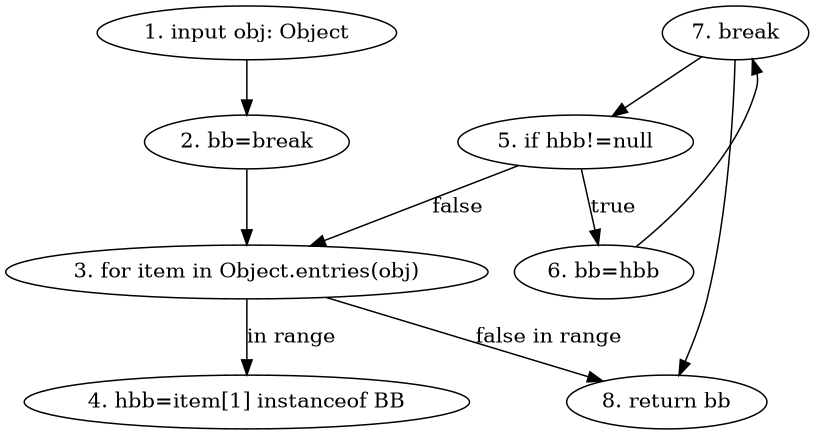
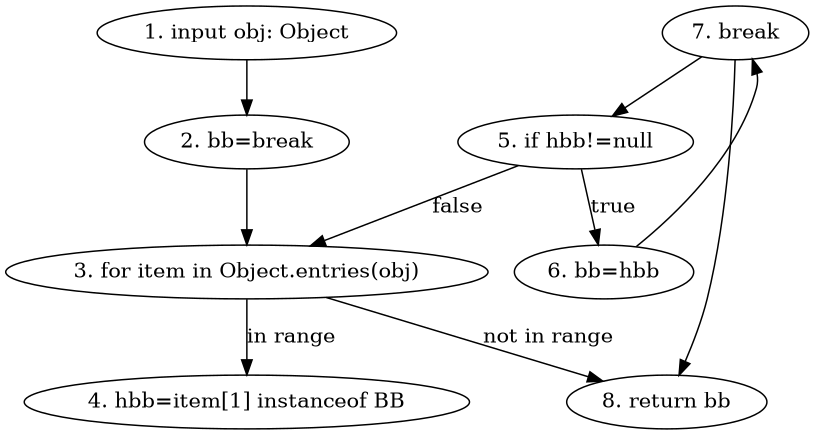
edge "3. for item in Object.entries(obj)" -> "8. return bb": label "false in range" -> "not in range"
